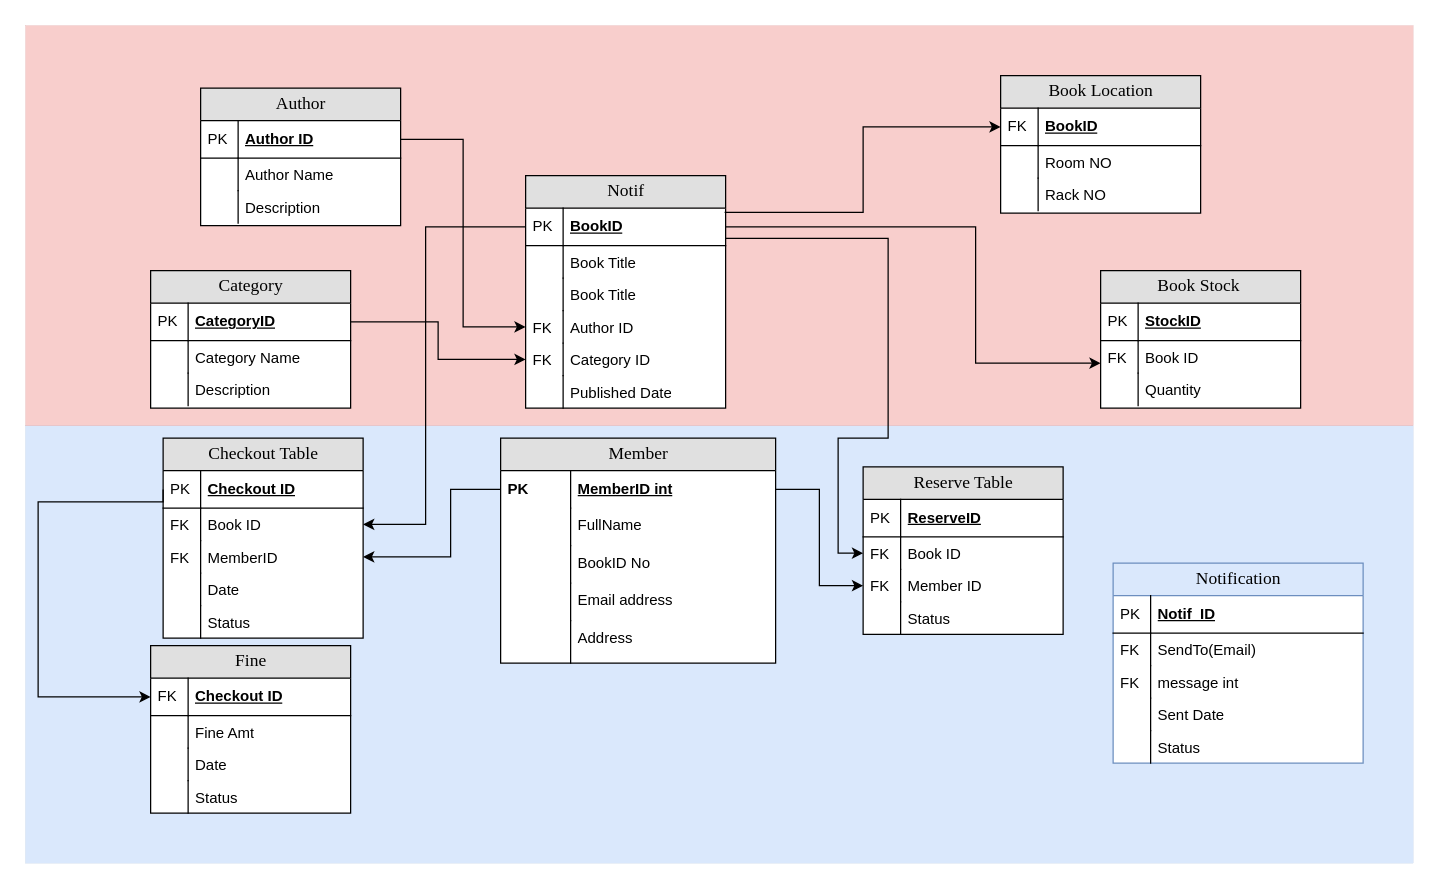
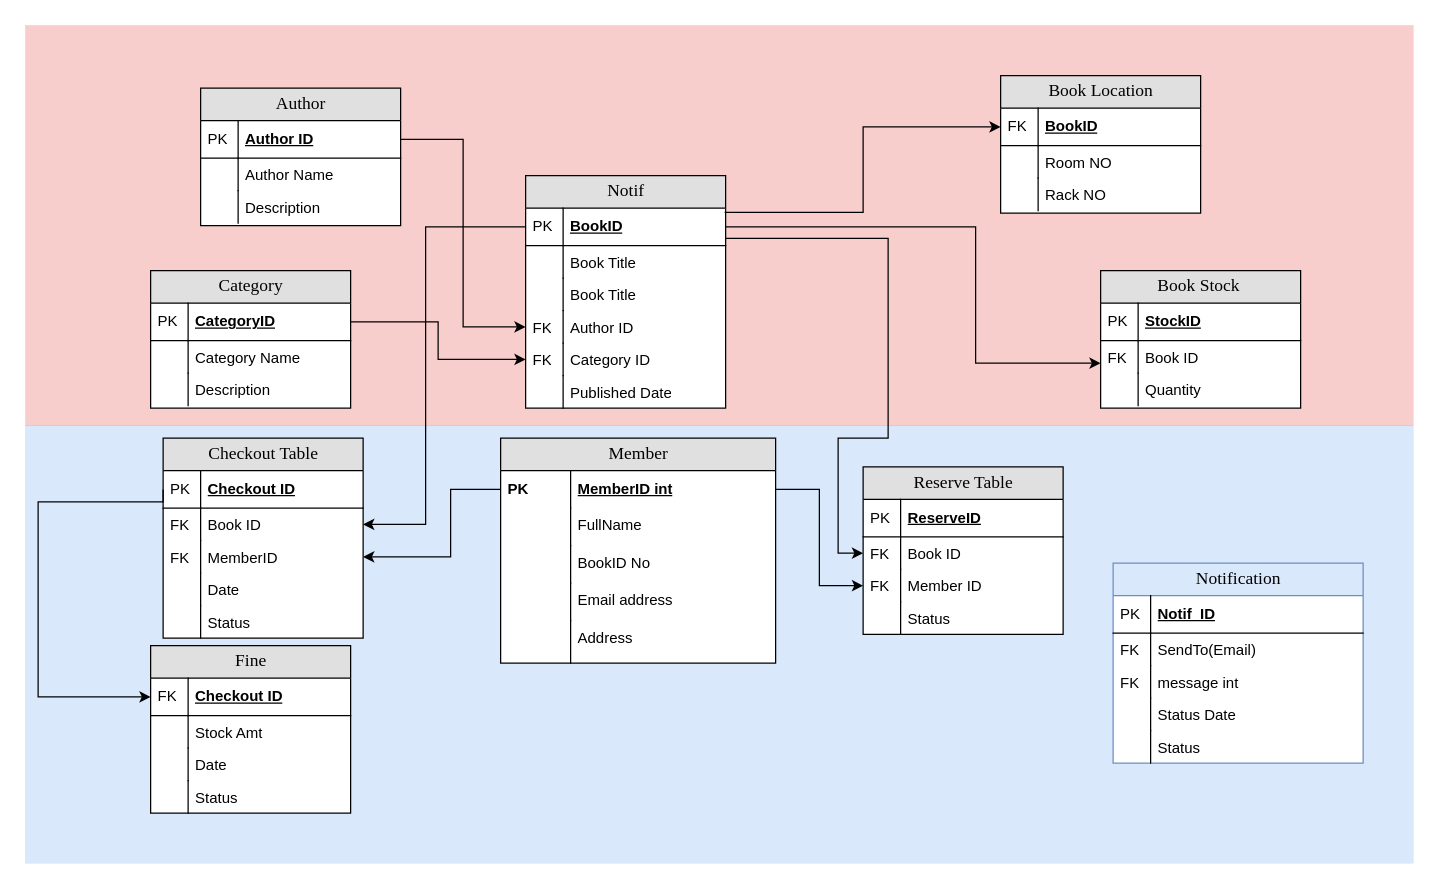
node "Sent Date": label "Sent Date" -> "Status Date"
node "Fine Amt": label "Fine Amt" -> "Stock Amt"
